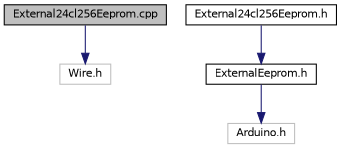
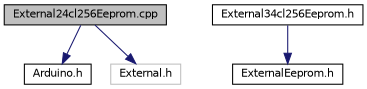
node "External24cl256Eeprom.h": label "External24cl256Eeprom.h" -> "External34cl256Eeprom.h"
node "Wire.h": label "Wire.h" -> "External.h"
edge "ExternalEeprom.h" -> "Arduino.h": now "External24cl256Eeprom.cpp" -> "Arduino.h"
node "Arduino.h": color grey75 -> black
